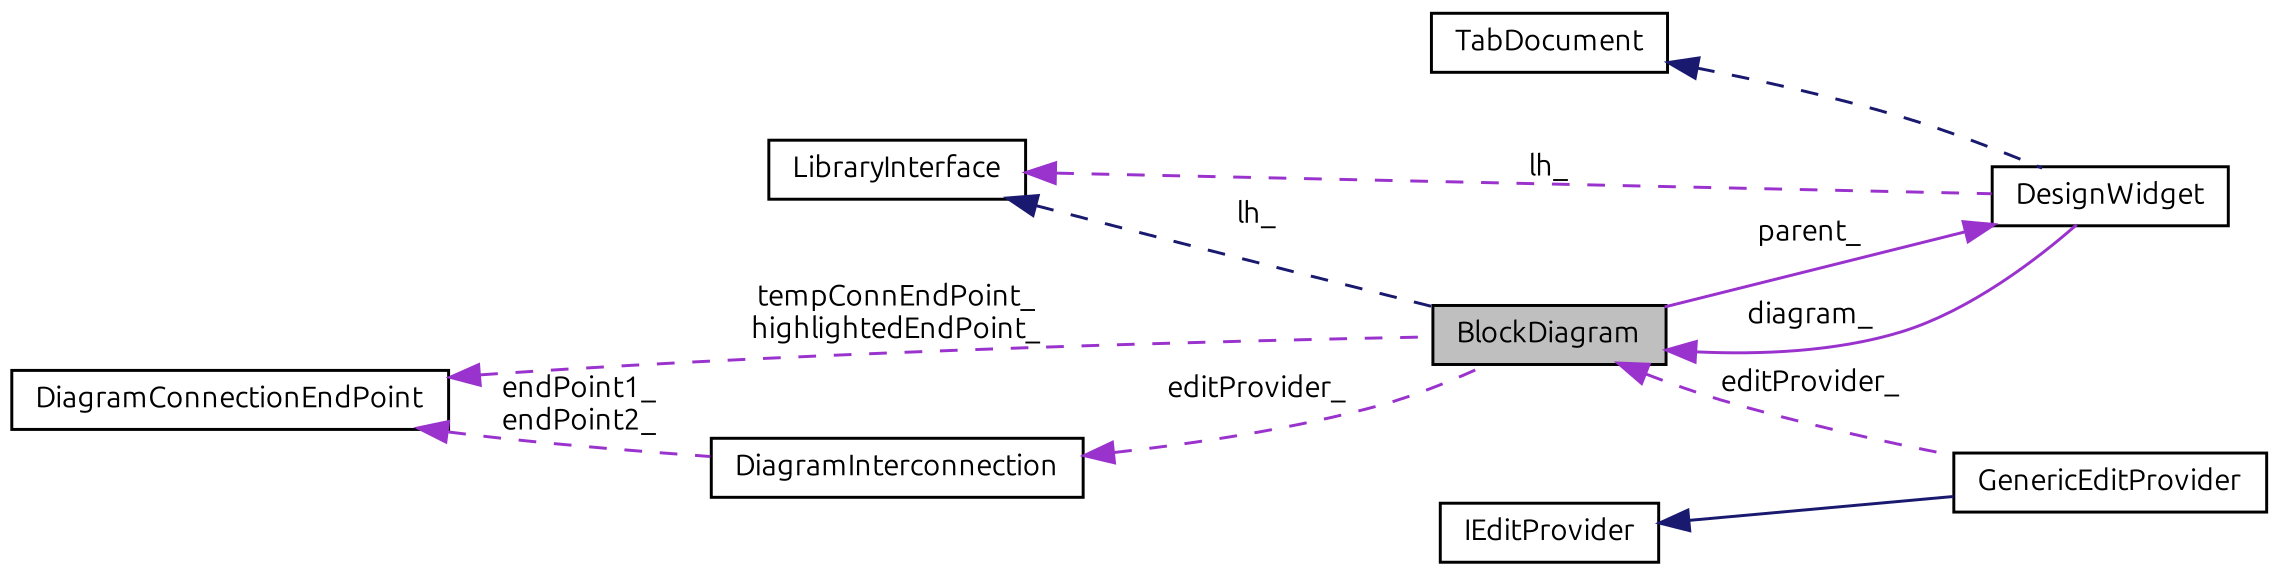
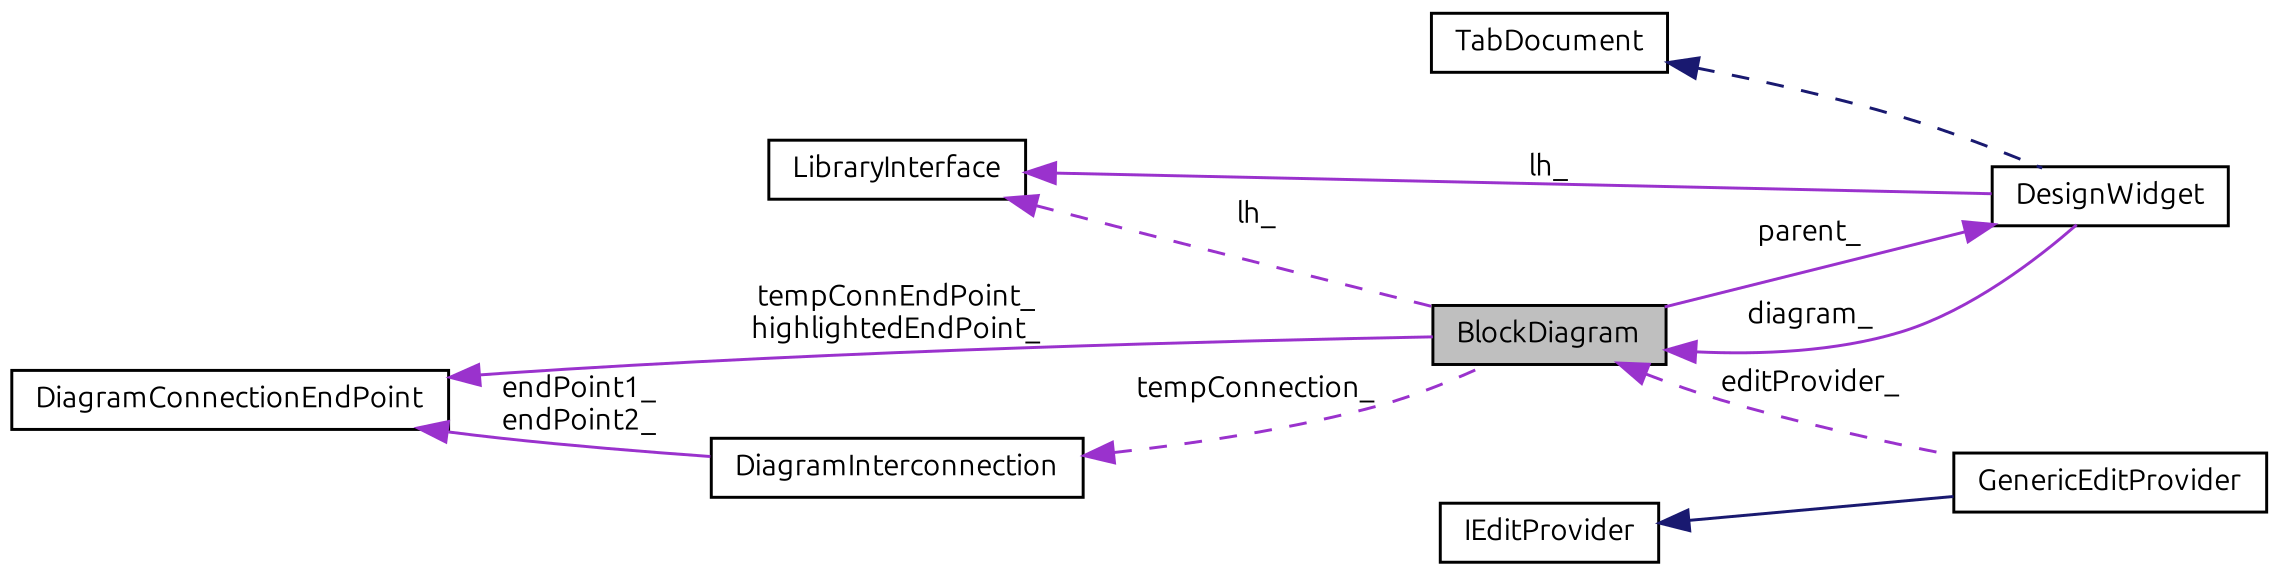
edge "DesignWidget" -> "LibraryInterface": style dashed -> solid
edge "BlockDiagram" -> "LibraryInterface": color midnightblue -> darkorchid3
edge "BlockDiagram" -> "DiagramConnectionEndPoint": style dashed -> solid
edge "BlockDiagram" -> "DiagramInterconnection": label "editProvider_" -> "tempConnection_"
edge "DiagramInterconnection" -> "DiagramConnectionEndPoint": style dashed -> solid
